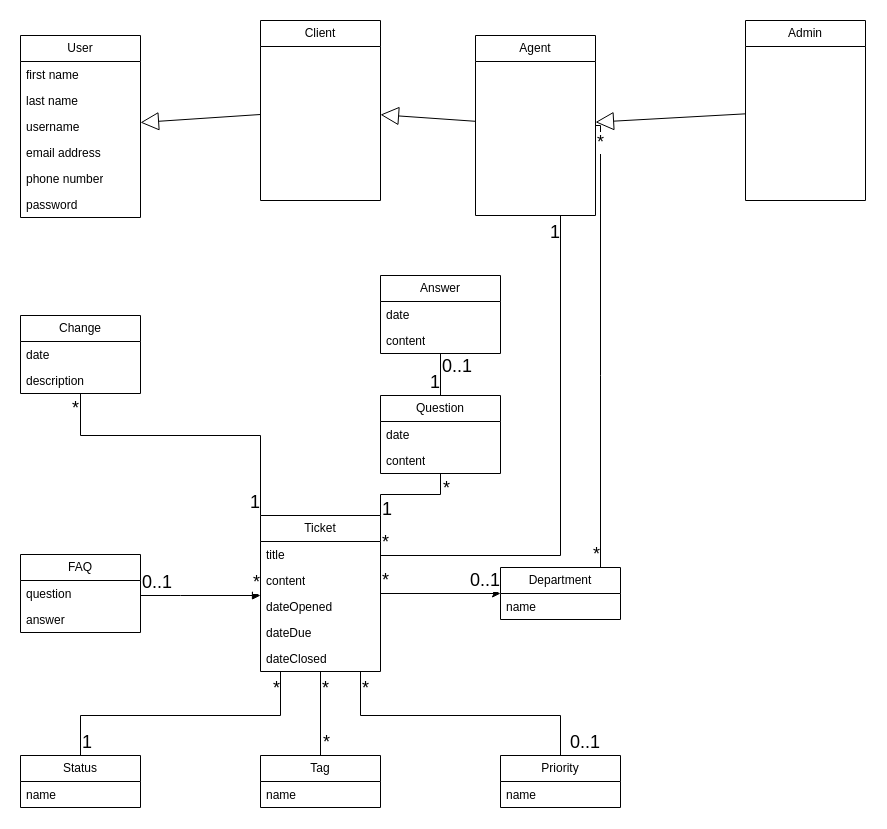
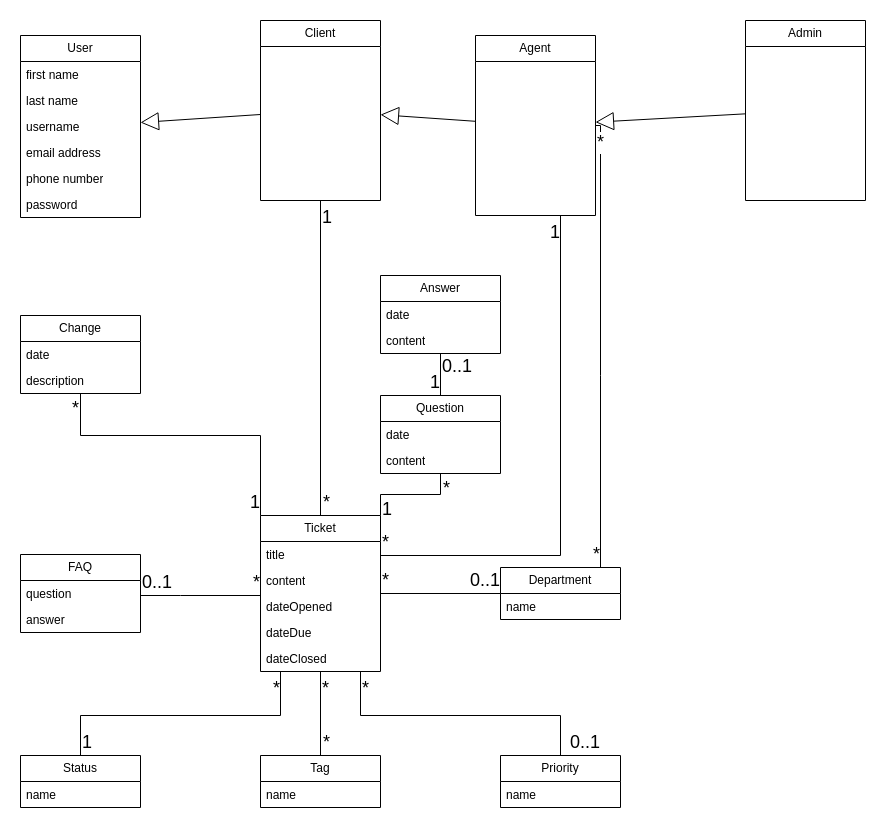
edge "Client" -- "Ticket": added, labels "1", "*"
edge "Ticket" -> "Department": arrowhead classic -> none
edge "FAQ" -> "Ticket": arrowhead block -> none
